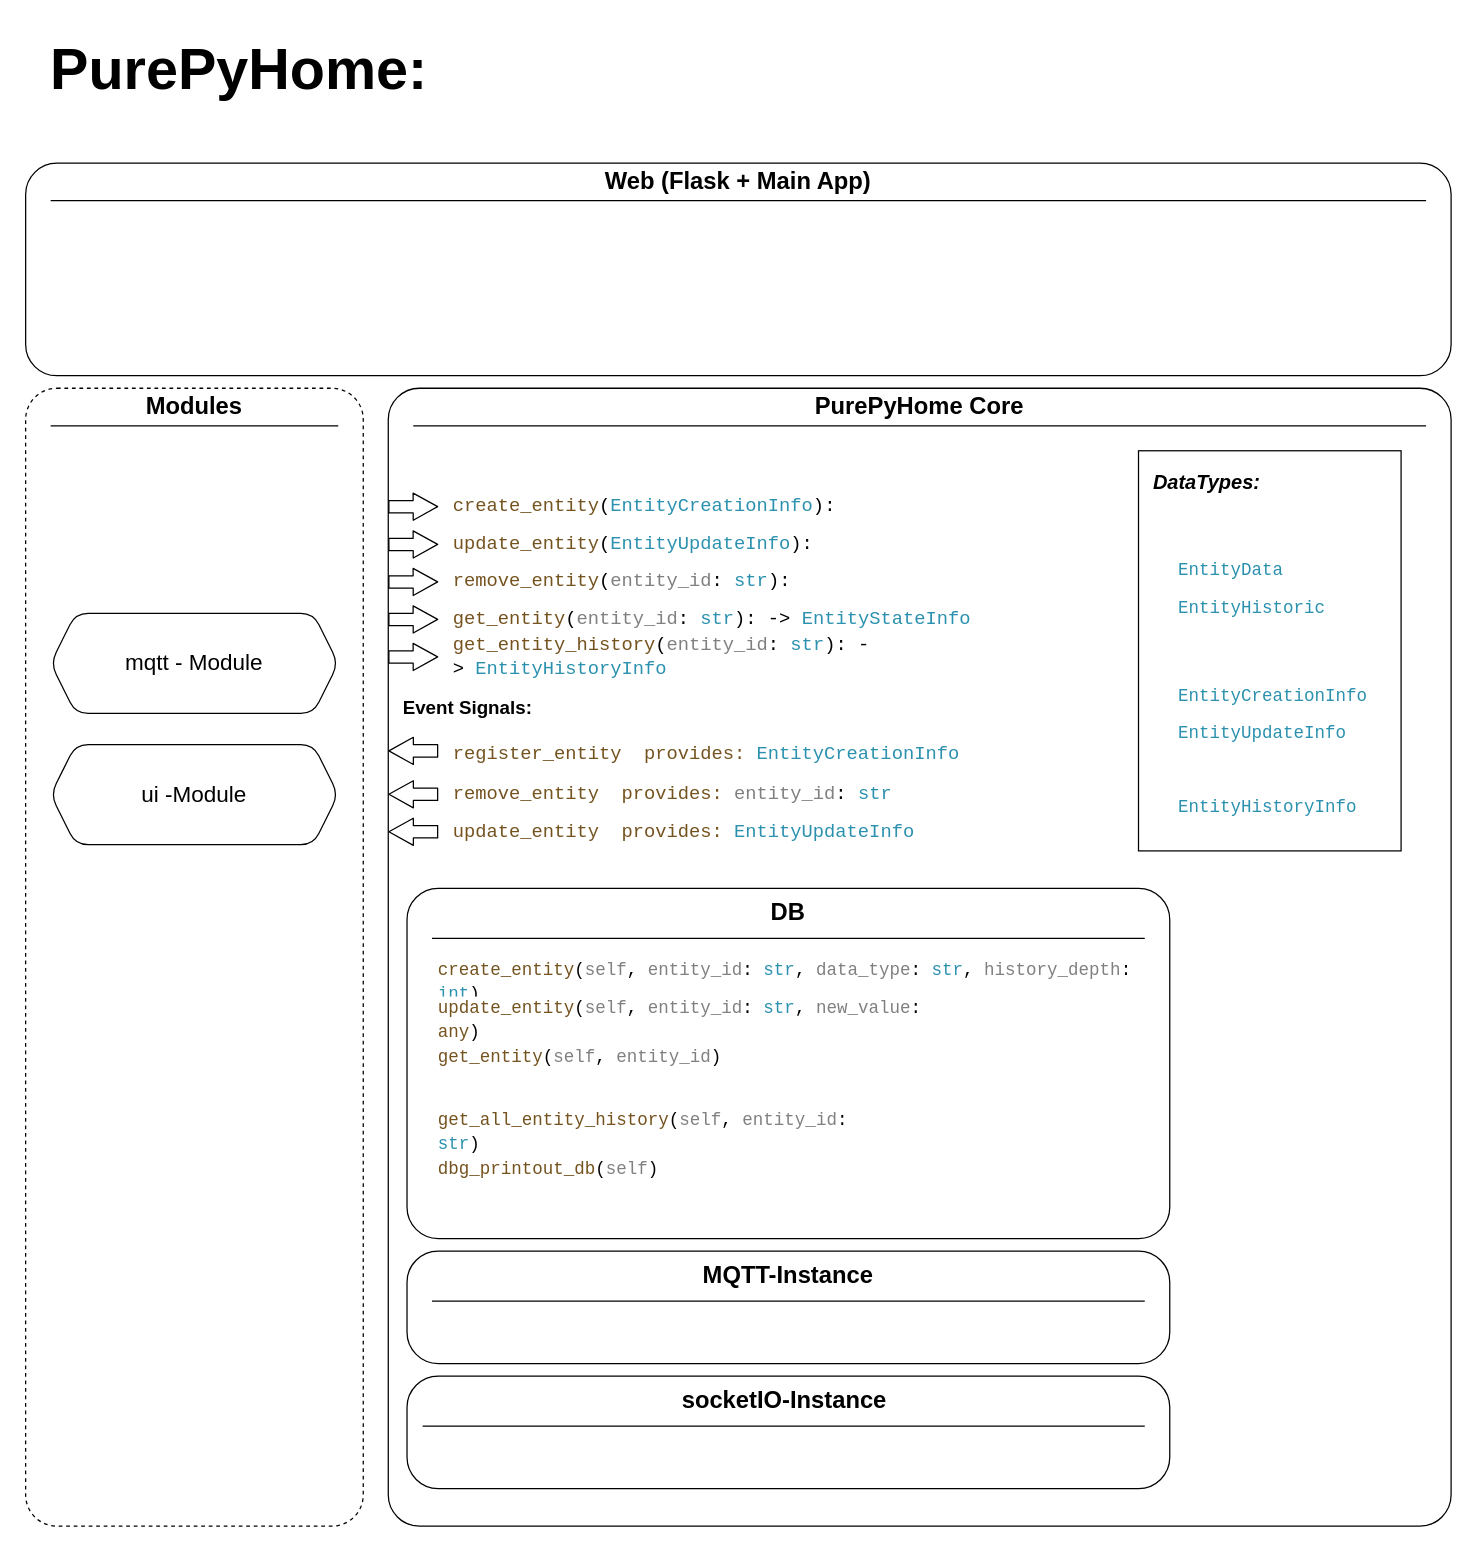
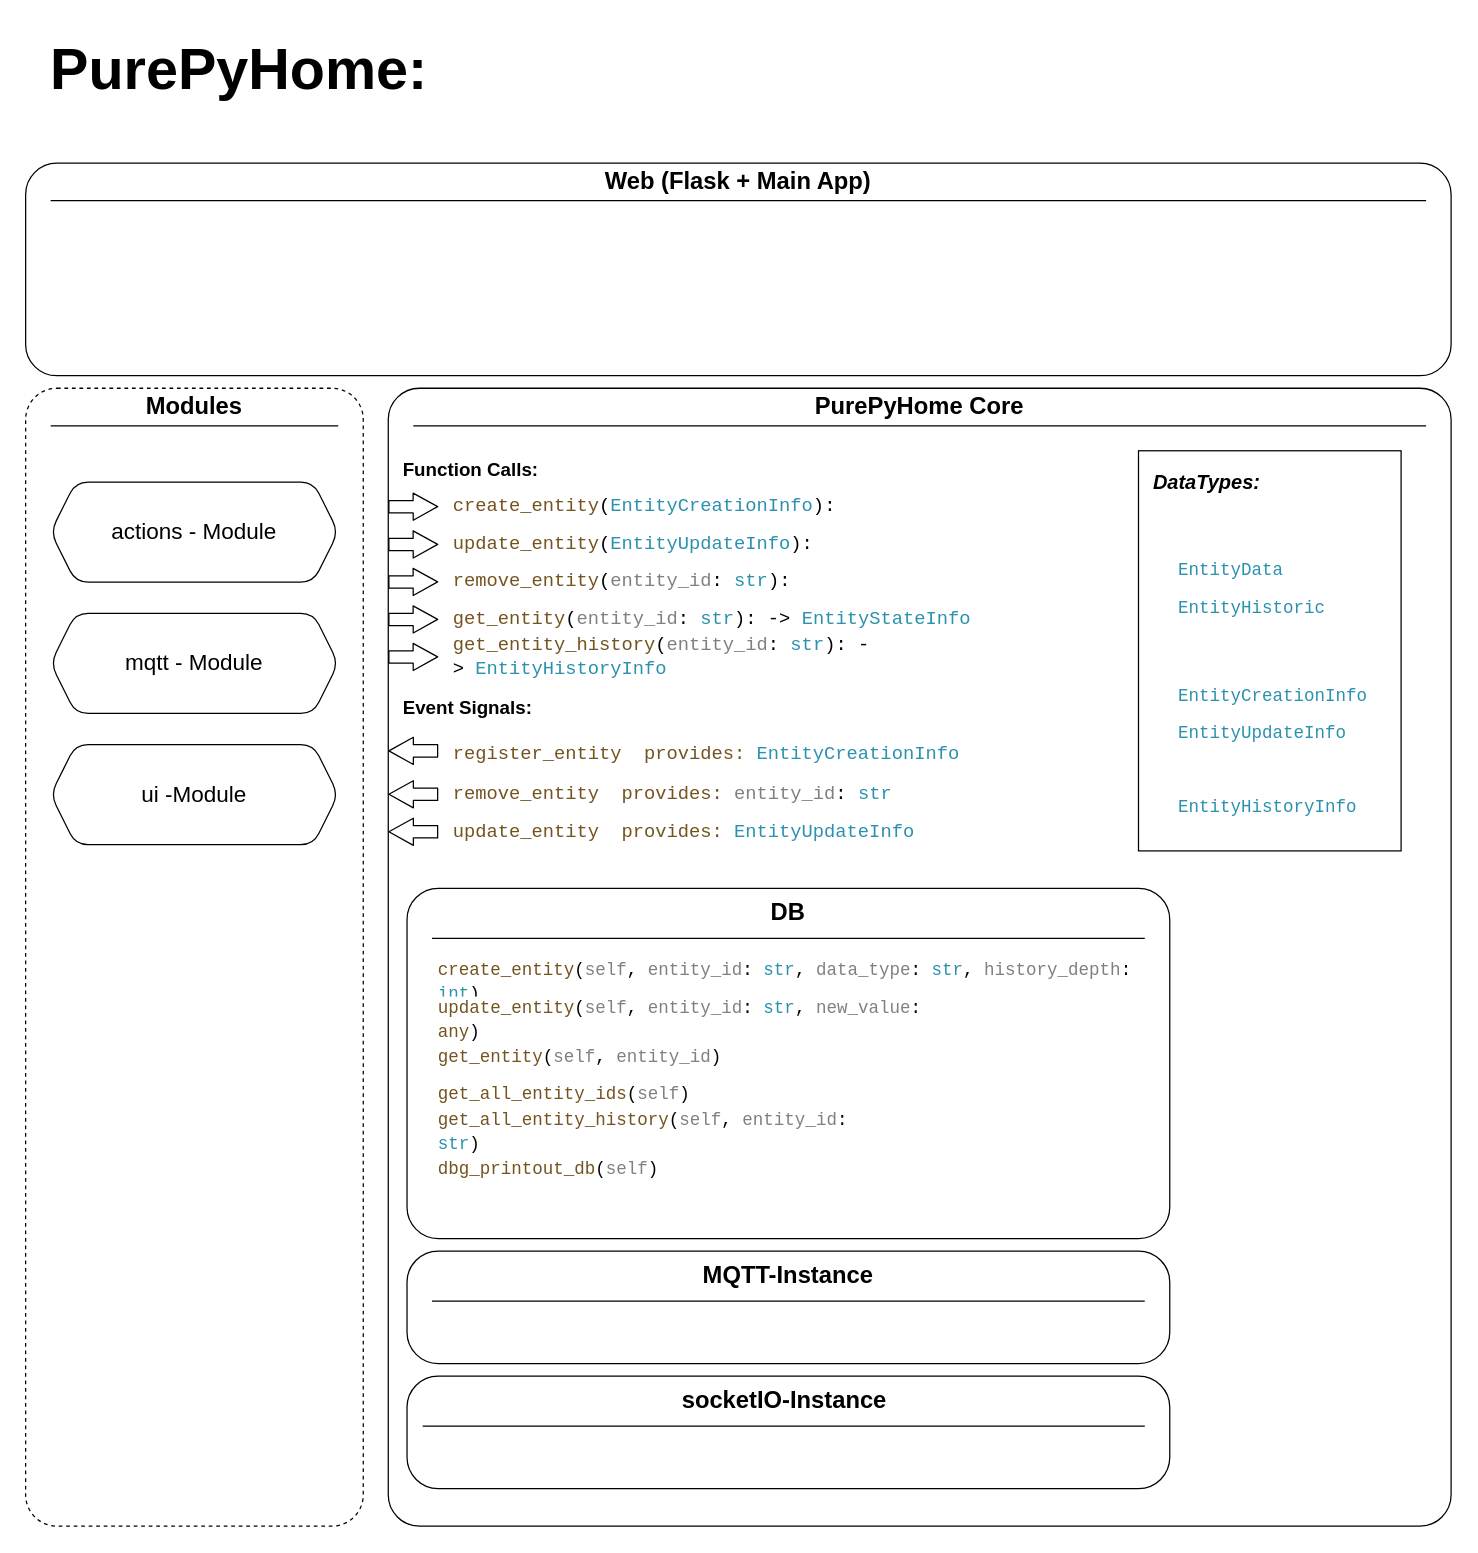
node "Function Calls:": added
node "actions - Module": added
node "get_all_entity_ids(self)": added
